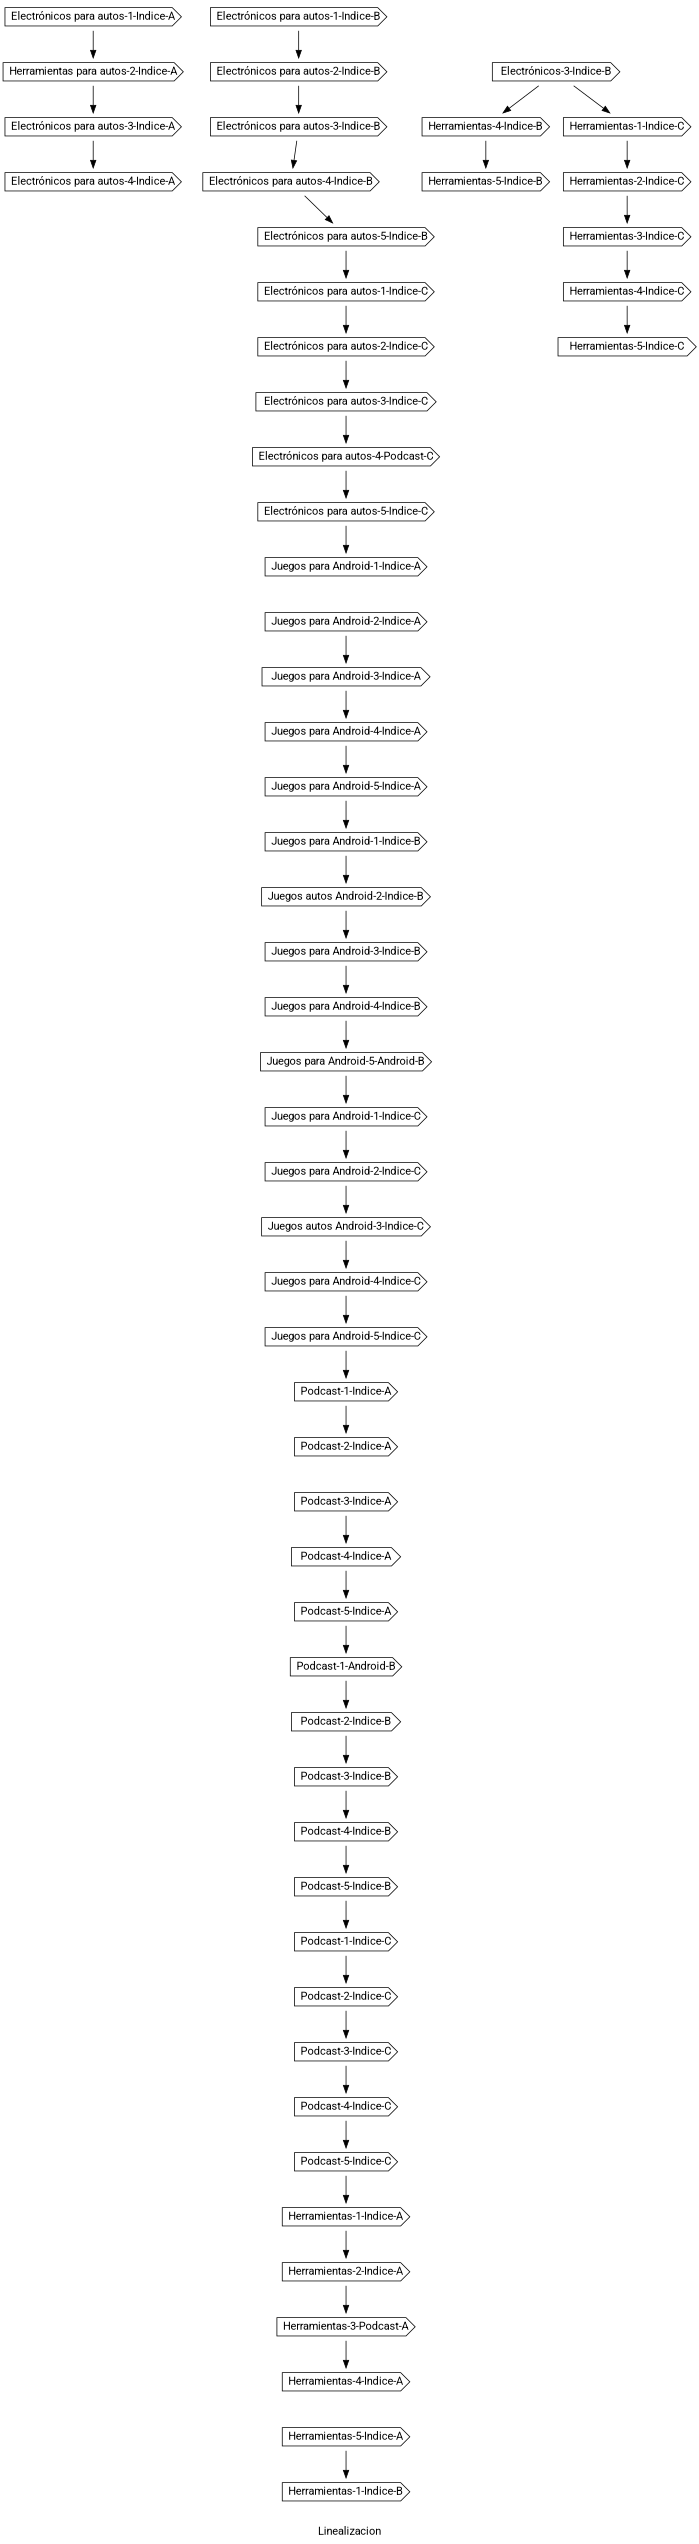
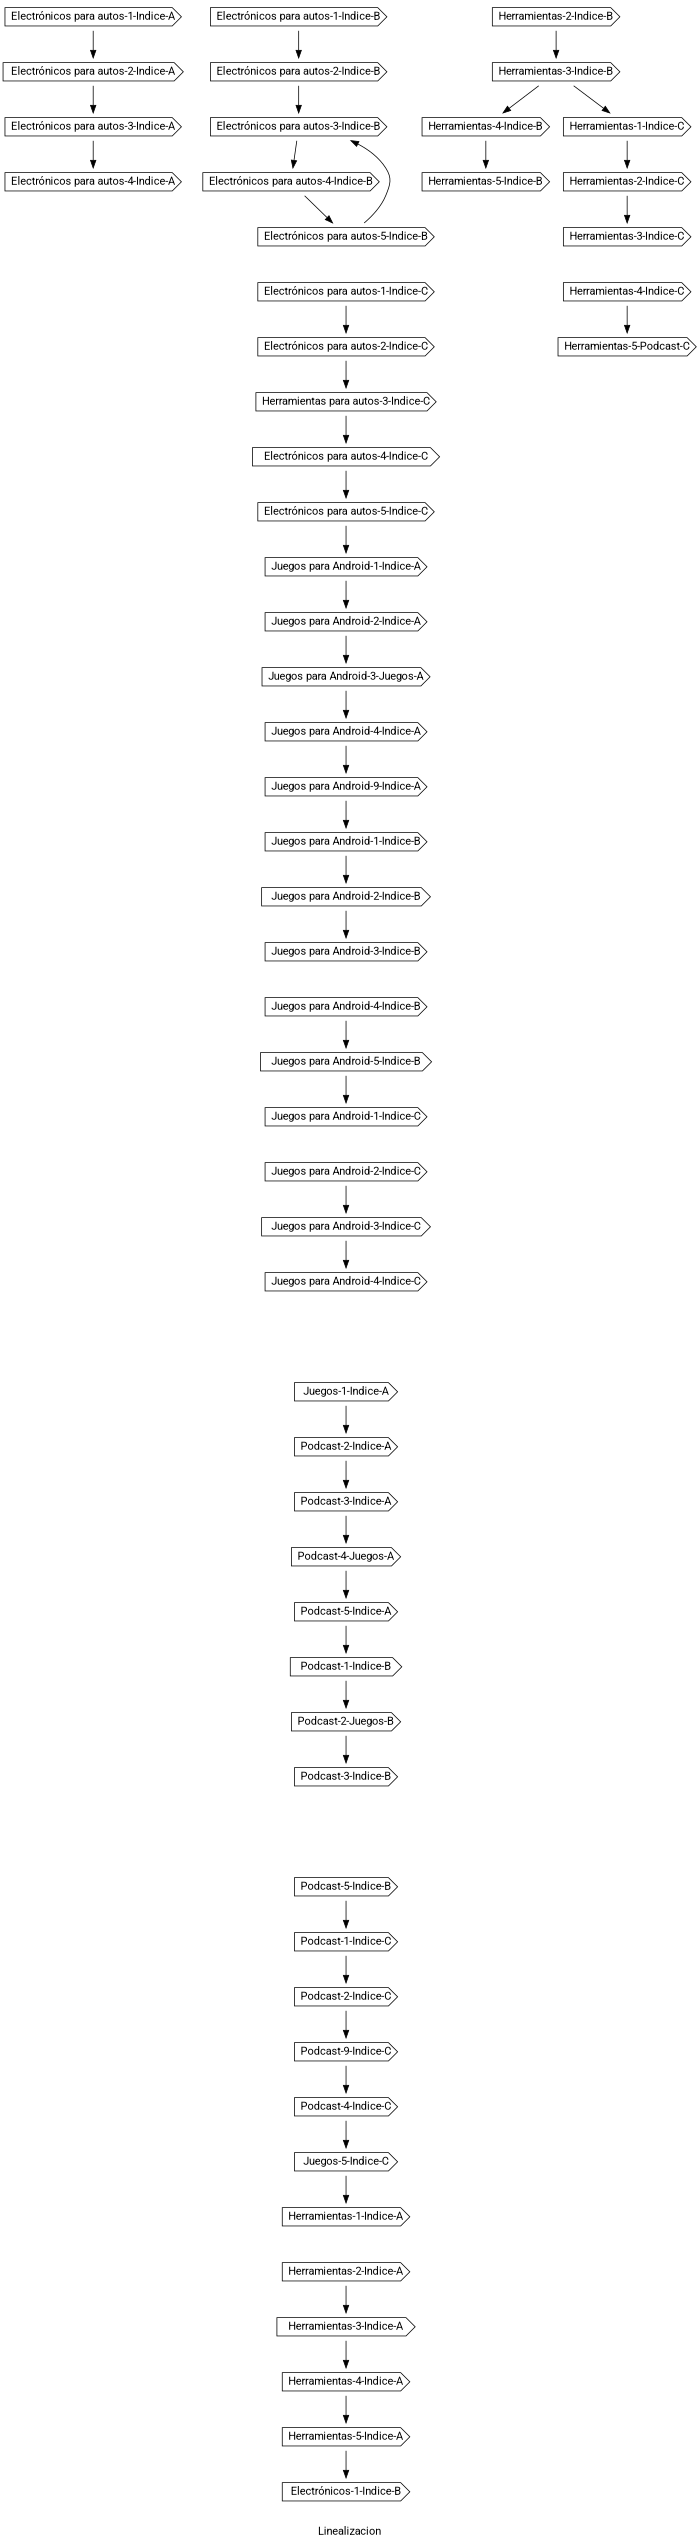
node "Herramientas-2-Indice-B": added
node "Herramientas para autos-2-Indice-A": label "Herramientas para autos-2-Indice-A" -> "Electrónicos para autos-2-Indice-A"
node "Electrónicos-3-Indice-B": label "Electrónicos-3-Indice-B" -> "Herramientas-3-Indice-B"
edge "Electrónicos para autos-5-Indice-B" -> "Electrónicos para autos-1-Indice-C": now "Electrónicos para autos-5-Indice-B" -> "Electrónicos para autos-3-Indice-B"
edge "Herramientas-3-Indice-C" -> "Herramientas-4-Indice-C": removed
node "Herramientas-5-Indice-C": label "Herramientas-5-Indice-C" -> "Herramientas-5-Podcast-C"
node "Electrónicos para autos-3-Indice-C": label "Electrónicos para autos-3-Indice-C" -> "Herramientas para autos-3-Indice-C"
node "Electrónicos para autos-4-Podcast-C": label "Electrónicos para autos-4-Podcast-C" -> "Electrónicos para autos-4-Indice-C"
edge "Juegos para Android-1-Indice-A" -> "Juegos para Android-2-Indice-A": added
node "Juegos para Android-3-Indice-A": label "Juegos para Android-3-Indice-A" -> "Juegos para Android-3-Juegos-A"
node "Juegos para Android-5-Indice-A": label "Juegos para Android-5-Indice-A" -> "Juegos para Android-9-Indice-A"
node "Juegos autos Android-2-Indice-B": label "Juegos autos Android-2-Indice-B" -> "Juegos para Android-2-Indice-B"
edge "Juegos para Android-3-Indice-B" -> "Juegos para Android-4-Indice-B": removed
node "Juegos para Android-5-Android-B": label "Juegos para Android-5-Android-B" -> "Juegos para Android-5-Indice-B"
edge "Juegos para Android-1-Indice-C" -> "Juegos para Android-2-Indice-C": removed
node "Juegos autos Android-3-Indice-C": label "Juegos autos Android-3-Indice-C" -> "Juegos para Android-3-Indice-C"
node "Juegos para Android-5-Indice-C": removed
node "Podcast-1-Indice-A": label "Podcast-1-Indice-A" -> "Juegos-1-Indice-A"
edge "Podcast-2-Indice-A" -> "Podcast-3-Indice-A": added
node "Podcast-4-Indice-A": label "Podcast-4-Indice-A" -> "Podcast-4-Juegos-A"
node "Podcast-1-Android-B": label "Podcast-1-Android-B" -> "Podcast-1-Indice-B"
node "Podcast-2-Indice-B": label "Podcast-2-Indice-B" -> "Podcast-2-Juegos-B"
node "Podcast-4-Indice-B": removed
node "Podcast-3-Indice-C": label "Podcast-3-Indice-C" -> "Podcast-9-Indice-C"
node "Podcast-5-Indice-C": label "Podcast-5-Indice-C" -> "Juegos-5-Indice-C"
edge "Herramientas-1-Indice-A" -> "Herramientas-2-Indice-A": removed
node "Herramientas-3-Podcast-A": label "Herramientas-3-Podcast-A" -> "Herramientas-3-Indice-A"
edge "Herramientas-4-Indice-A" -> "Herramientas-5-Indice-A": added
node "Herramientas-1-Indice-B": label "Herramientas-1-Indice-B" -> "Electrónicos-1-Indice-B"
